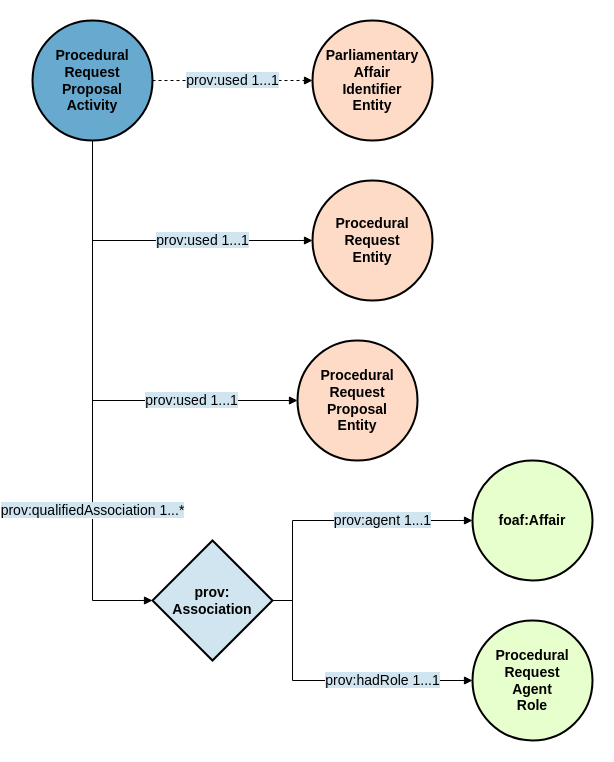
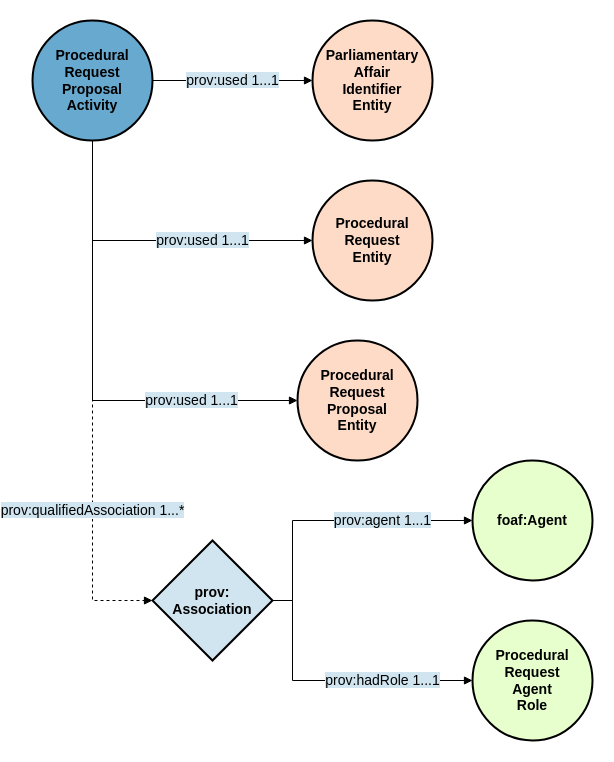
edge "Procedural Request Proposal Activity" -> "Parliamentary Affair Identifier Entity": style dashed -> solid
node "foaf:Affair": label "foaf:Affair" -> "foaf:Agent"
edge "Procedural Request Proposal Activity" -> "prov: Association": style solid -> dashed
